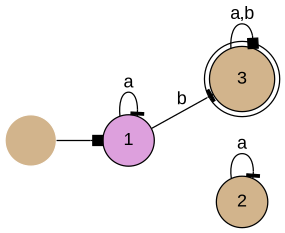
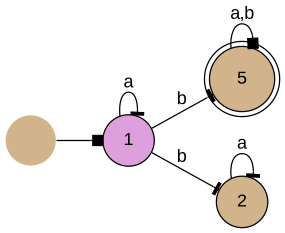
node "3": label "3" -> "5"
edge "1" -> "2": added, label "b"
